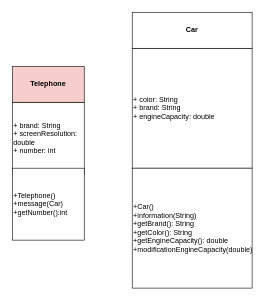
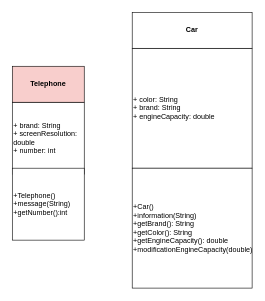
node "+Telephone() +message(Car) +getNumber():int": label "+Telephone() +message(Car) +getNumber():int" -> "+Telephone() +message(String) +getNumber():int"
